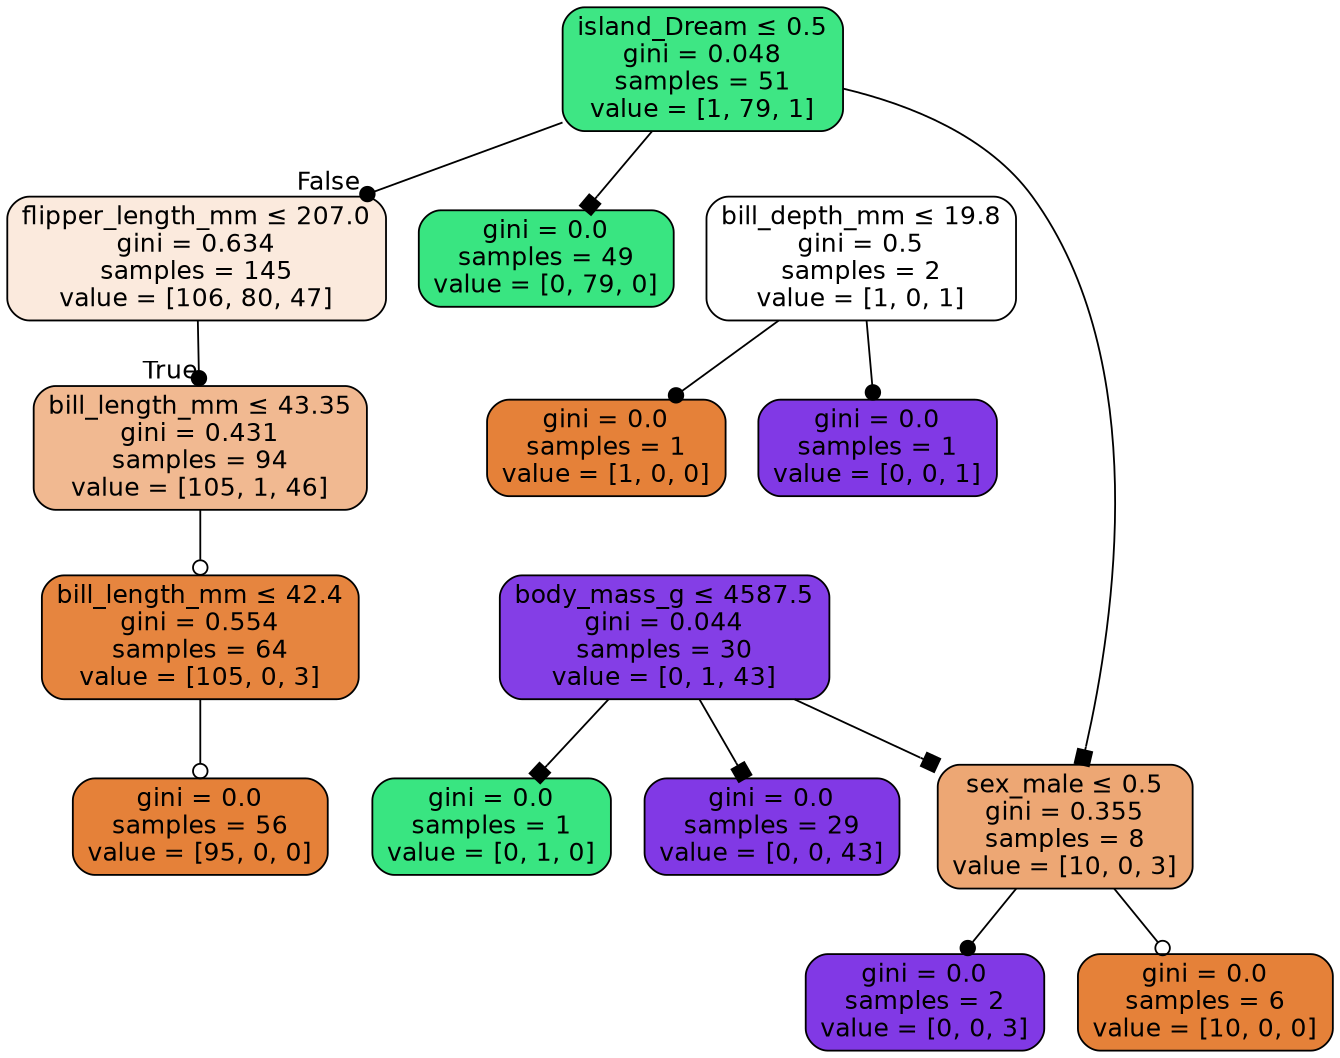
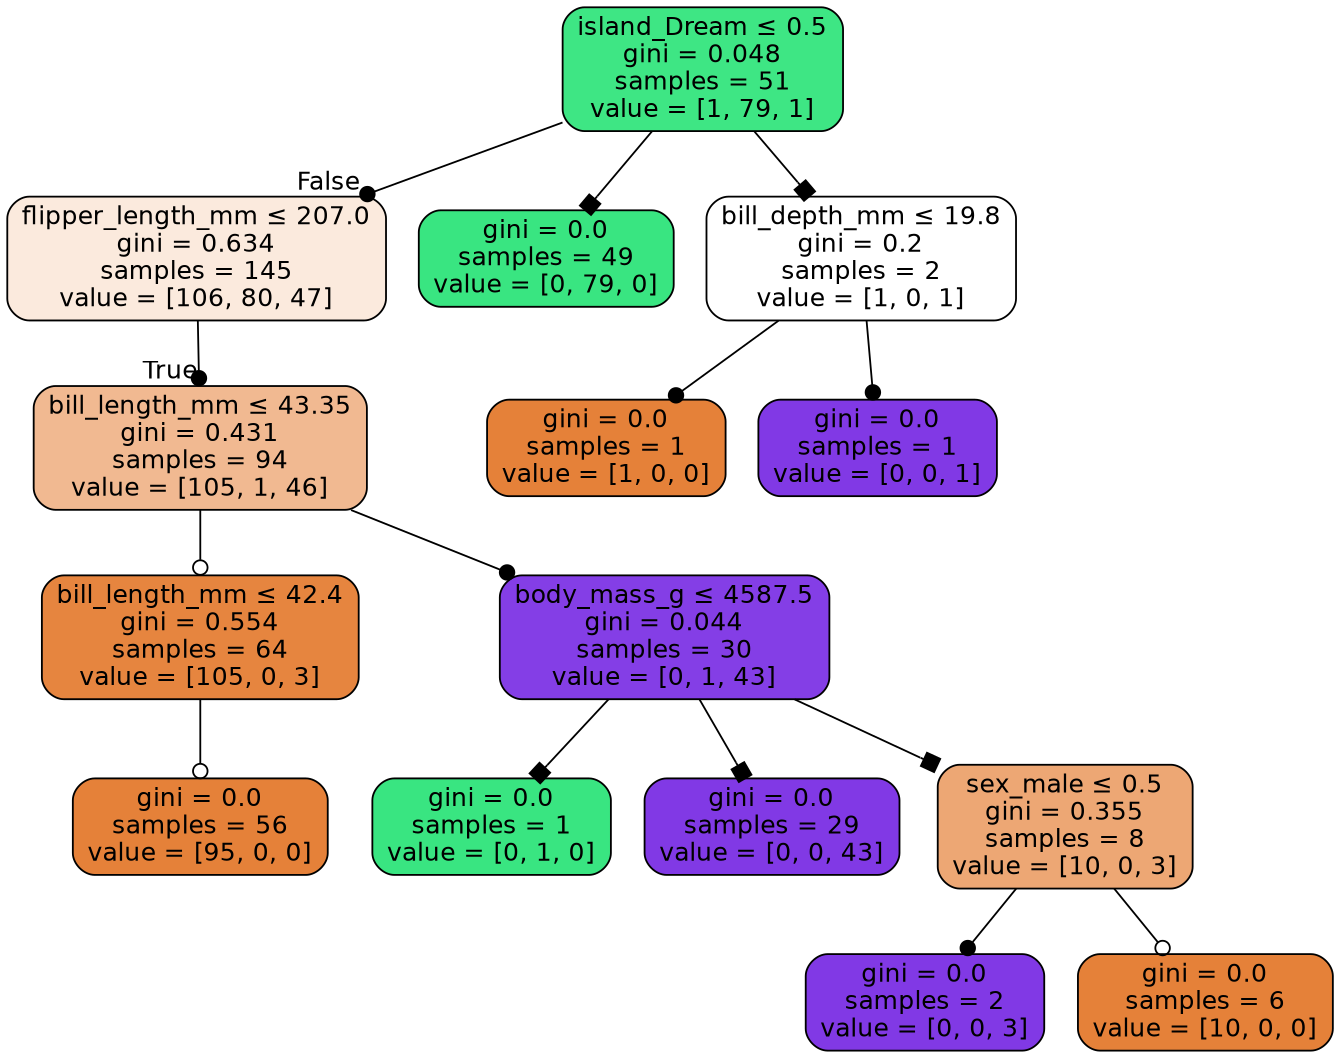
node "bill_depth_mm ≤ 19.8": text "gini = 0.5" -> "gini = 0.2"
edge "island_Dream ≤ 0.5" -> "sex_male ≤ 0.5": now "island_Dream ≤ 0.5" -> "bill_depth_mm ≤ 19.8"
edge "bill_length_mm ≤ 43.35" -> "body_mass_g ≤ 4587.5": added
